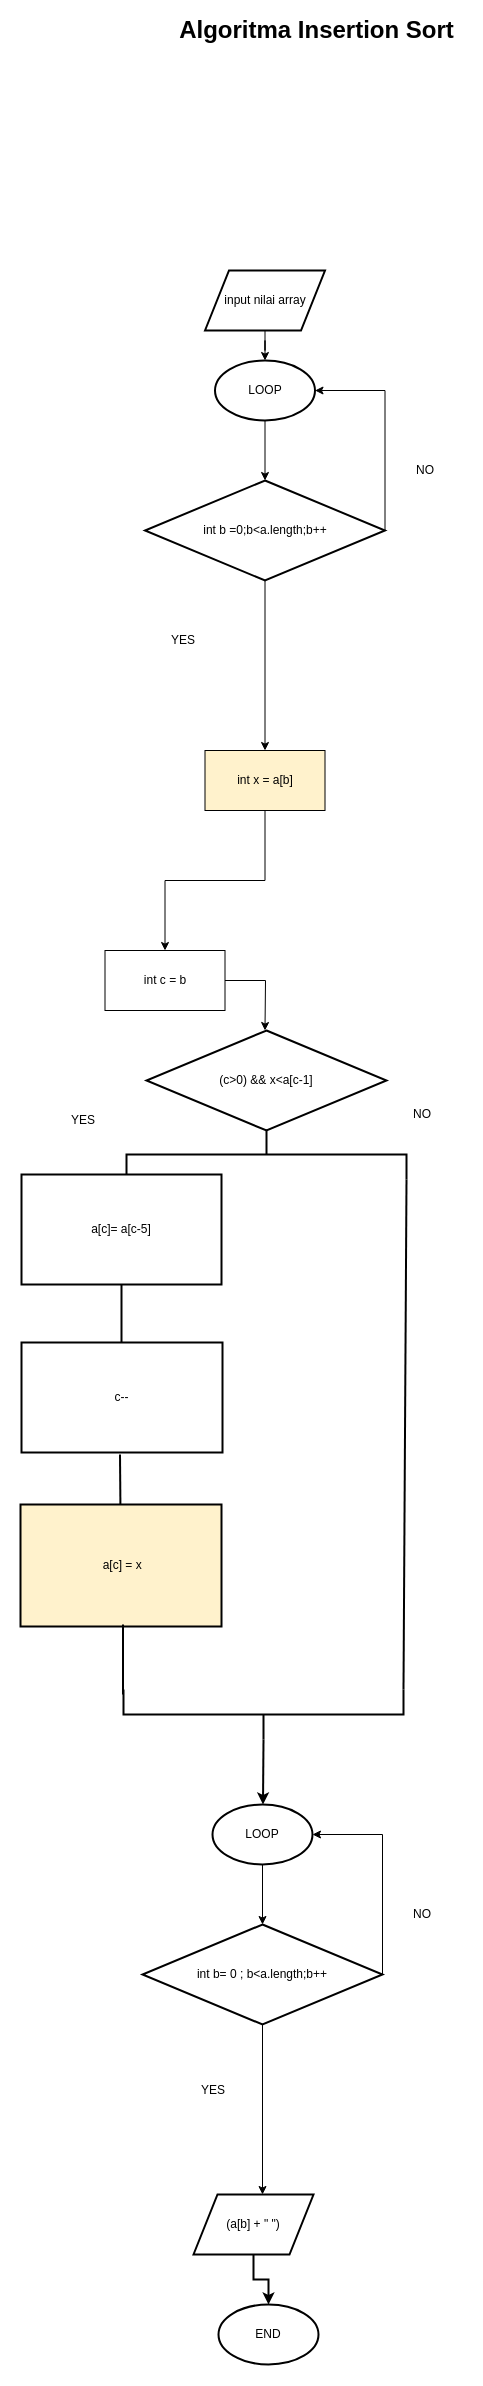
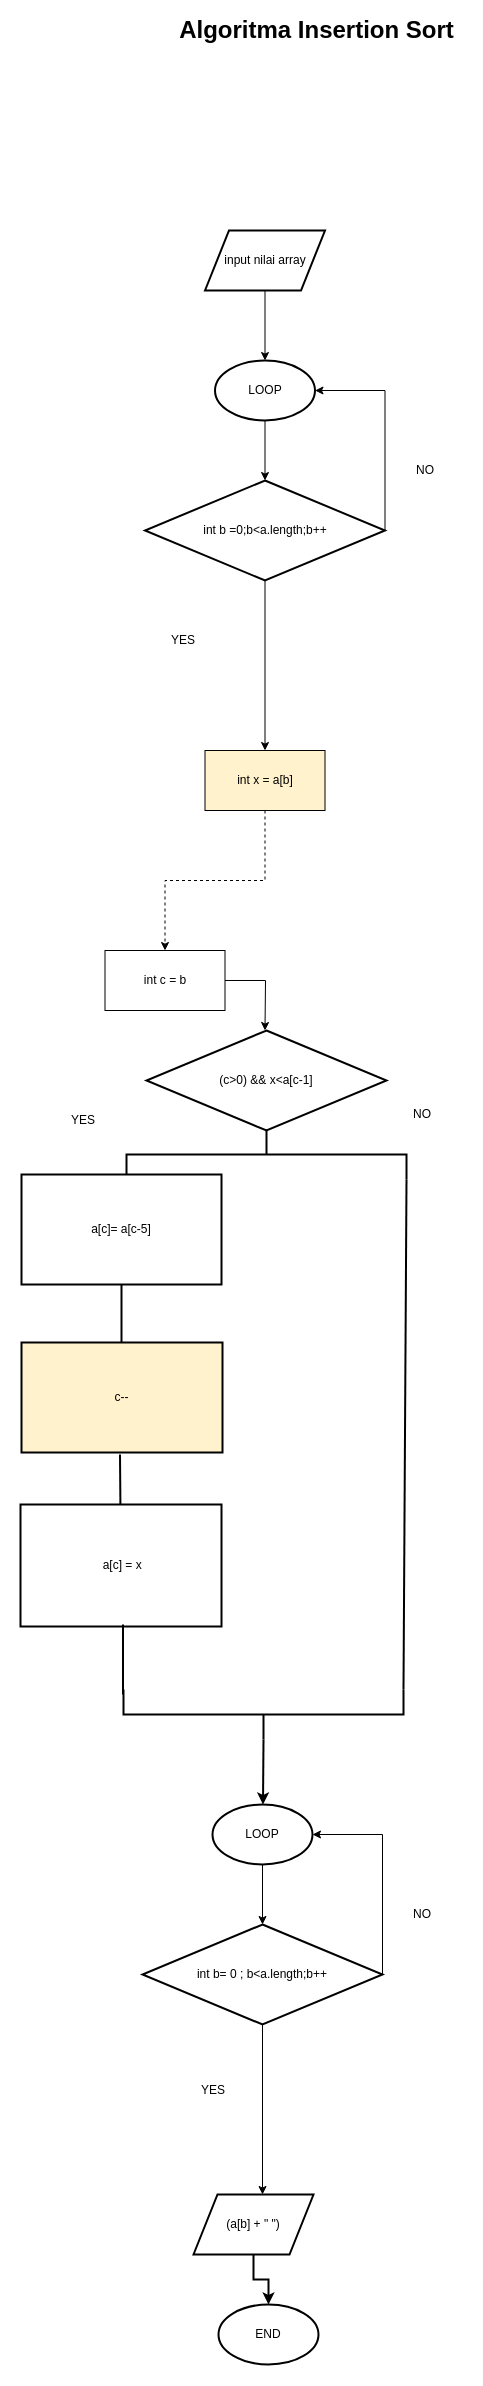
node "input nilai array": moved (265, 301) -> (265, 261)
edge "int x = a[b]" -> "int c = b": style solid -> dashed
node "c--": fillcolor #ffffff -> #fff2cc
node "a[c] = x": fillcolor #fff2cc -> #ffffff
